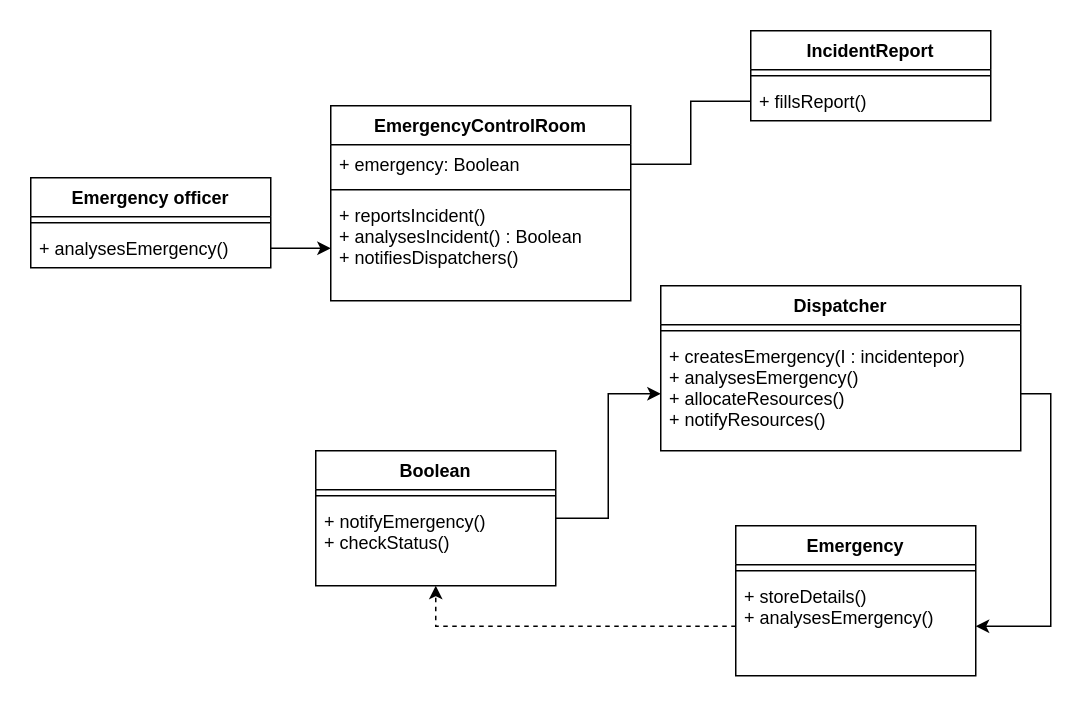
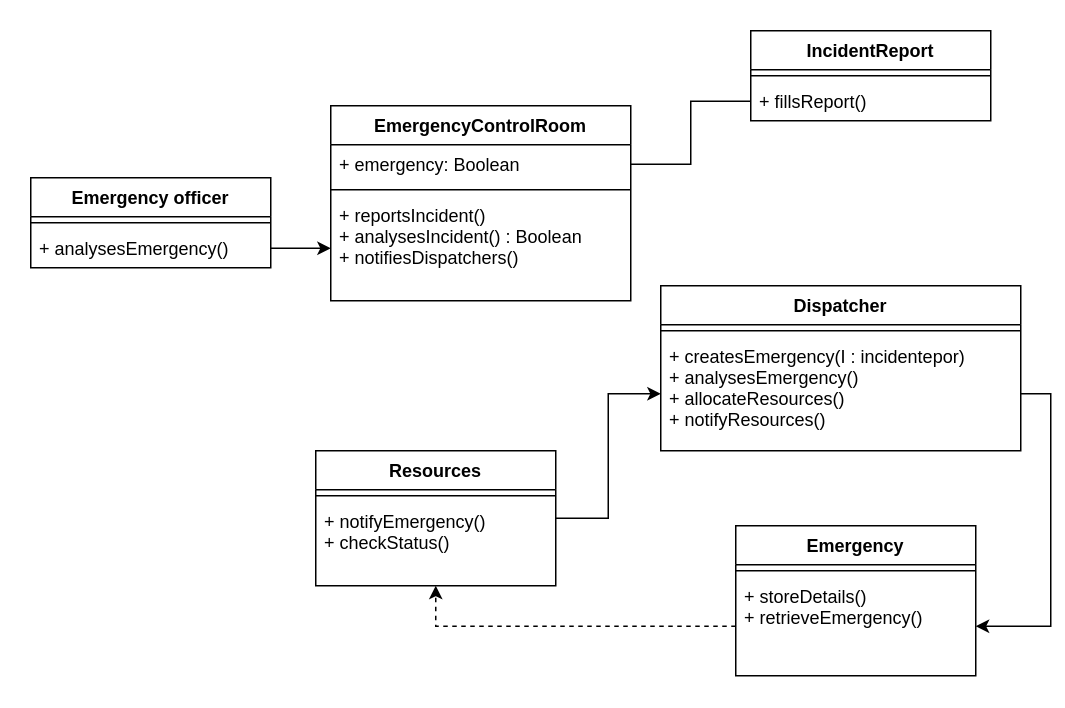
node "Boolean": label "Boolean" -> "Resources"
node "+ storeDetails() + analysesEmergency()": label "+ storeDetails() + analysesEmergency()" -> "+ storeDetails() + retrieveEmergency()"
